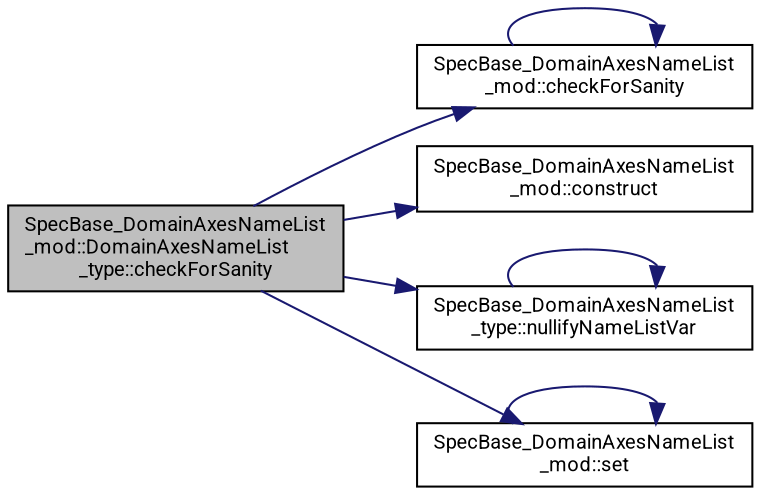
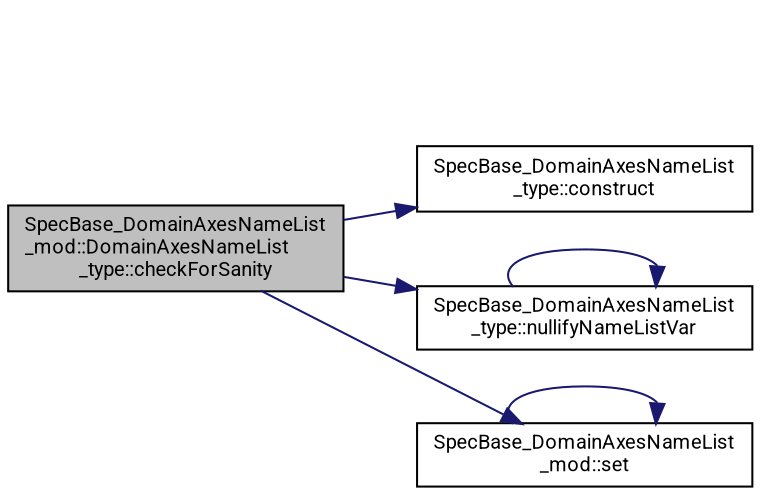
node "SpecBase_DomainAxesNameList _mod::checkForSanity": removed
node "SpecBase_DomainAxesNameList _mod::construct": label "SpecBase_DomainAxesNameList _mod::construct" -> "SpecBase_DomainAxesNameList _type::construct"
